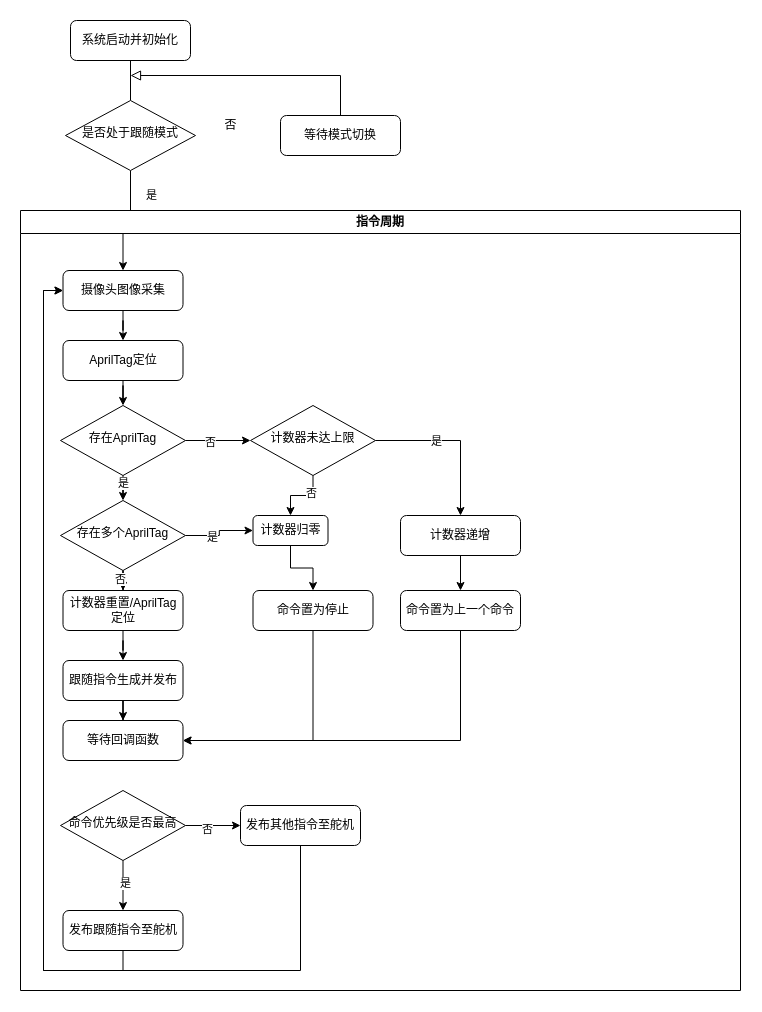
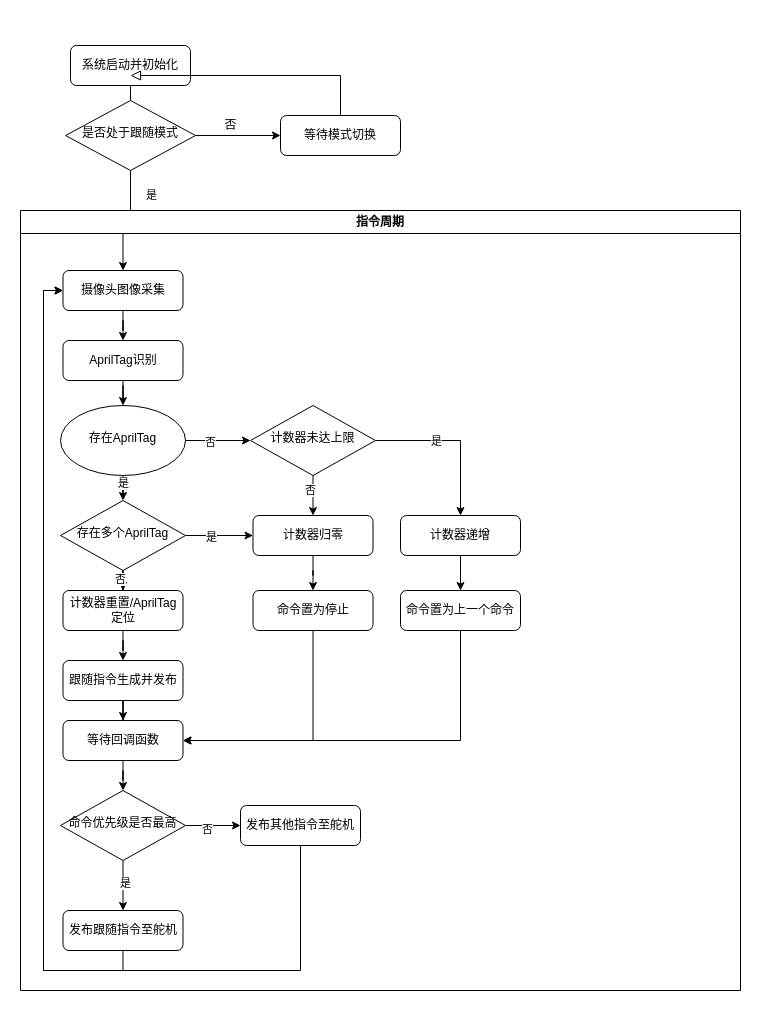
node "系统启动并初始化": moved (131, 41) -> (131, 66)
edge "是否处于跟随模式" -> "等待模式切换": added
node "AprilTag定位": label "AprilTag定位" -> "AprilTag识别"
node "存在AprilTag": shape diamond -> ellipse
node "计数器归零": size 75x30 -> 120x40
edge "等待回调函数" -> "命令优先级是否最高": added
